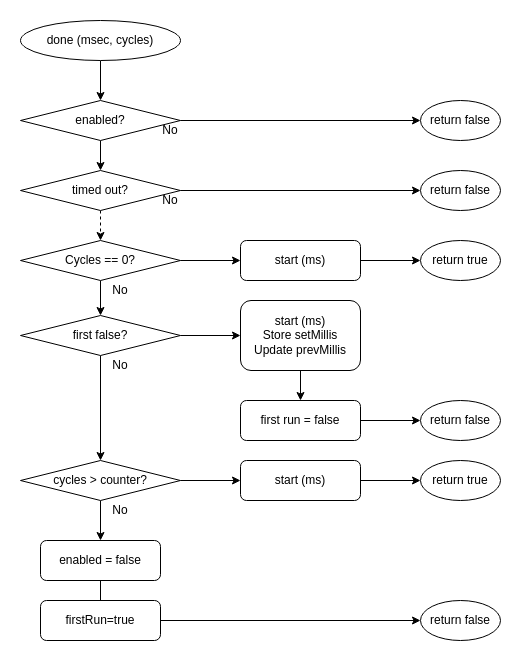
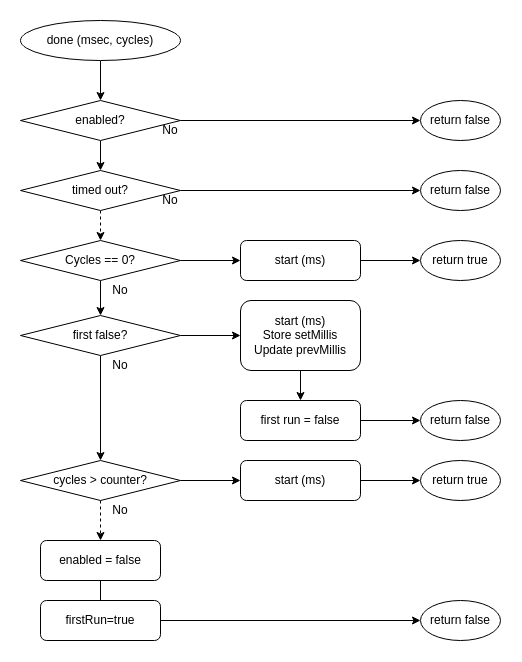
edge "cycles > counter?" -> "enabled = false": style solid -> dashed
